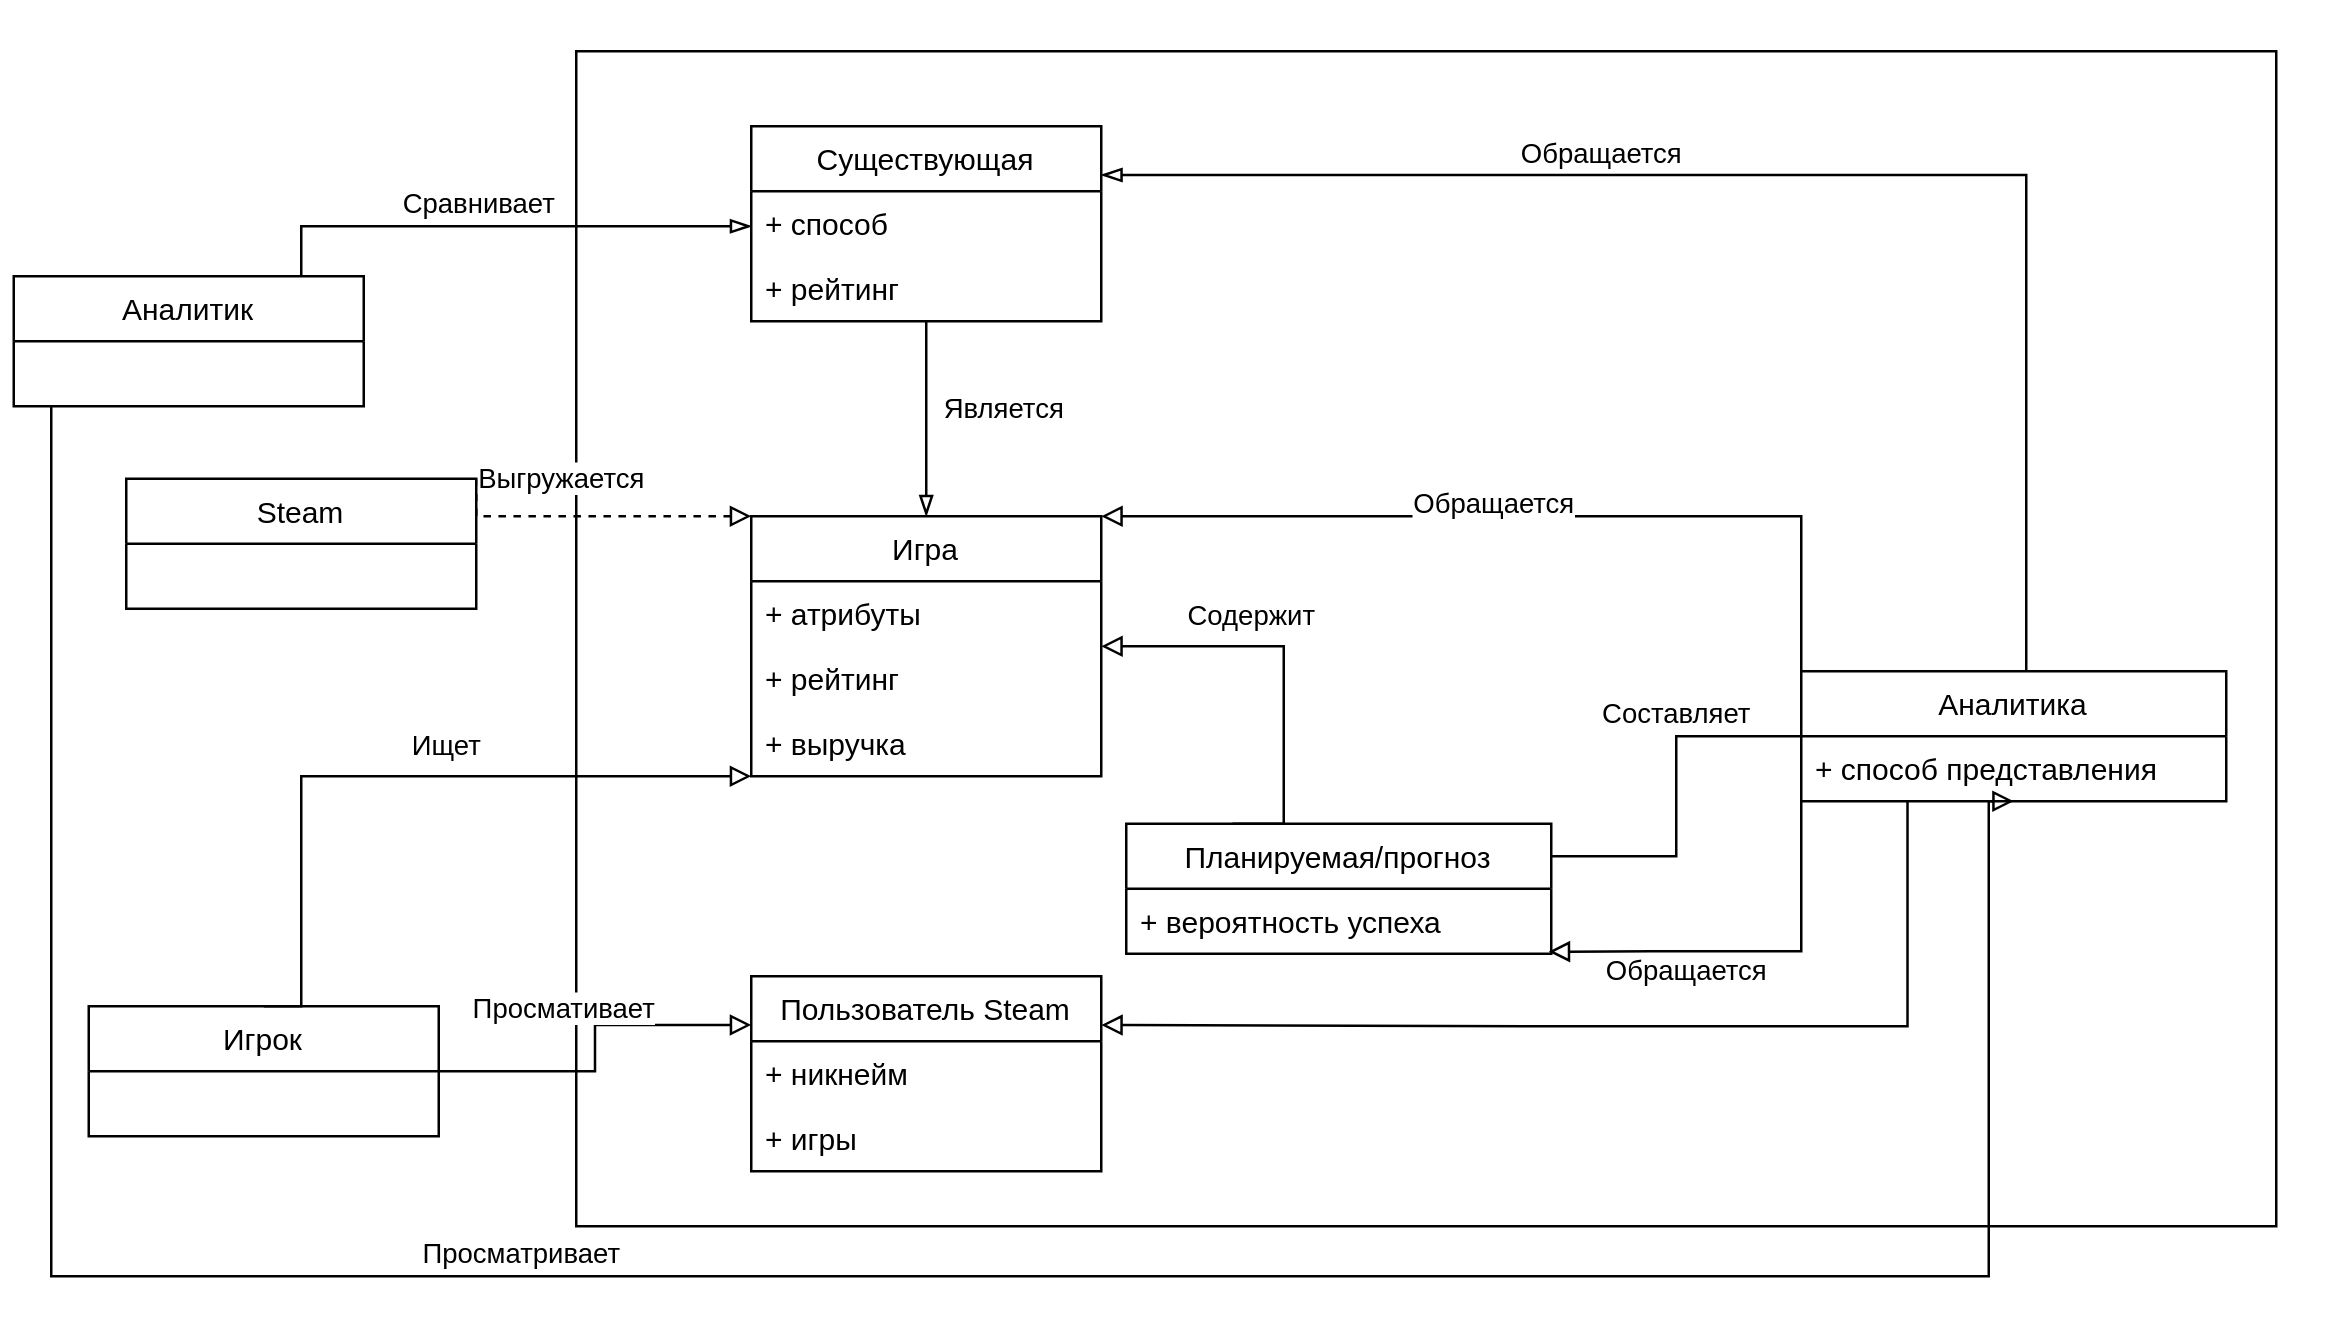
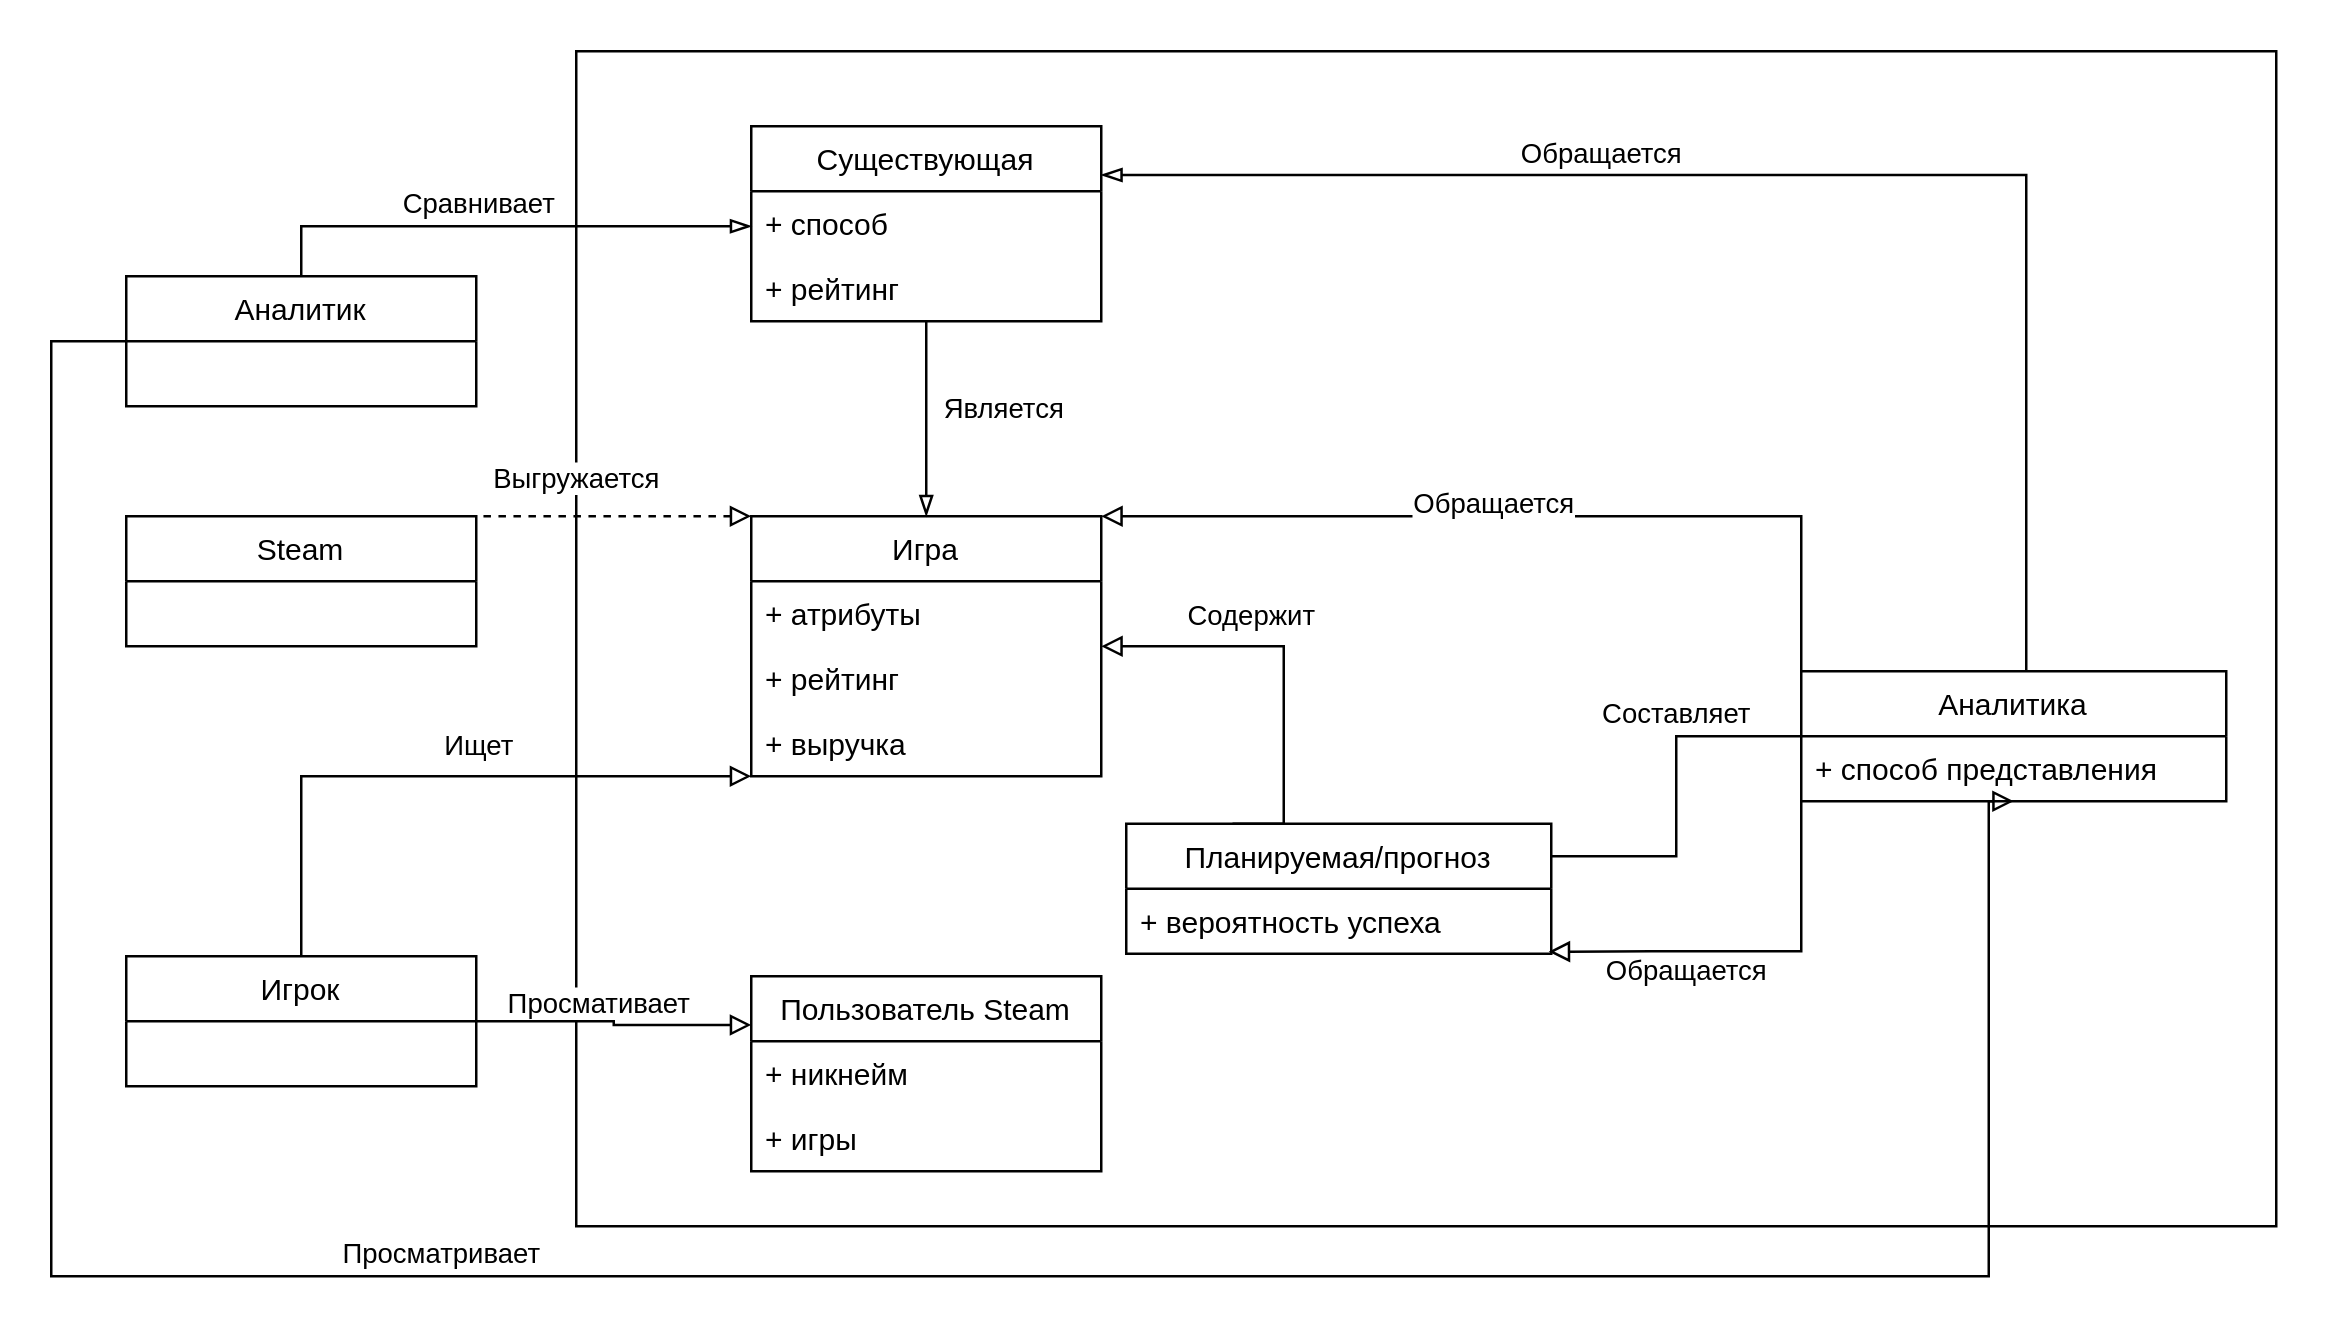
node "Аналитик": moved (189, 341) -> (301, 341)
node "Steam": moved (301, 544) -> (301, 581)
edge "Аналитика" -> "Пользователь Steam": removed
node "Игрок": moved (264, 1071) -> (301, 1021)
